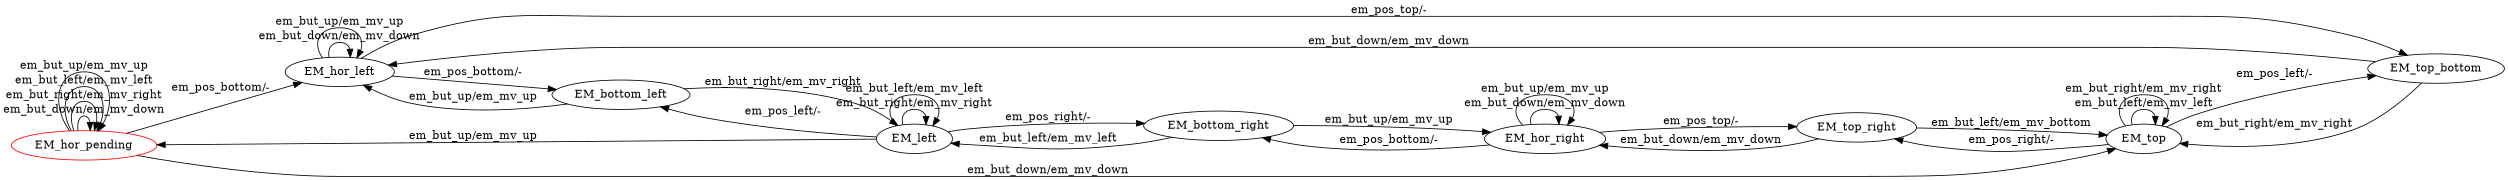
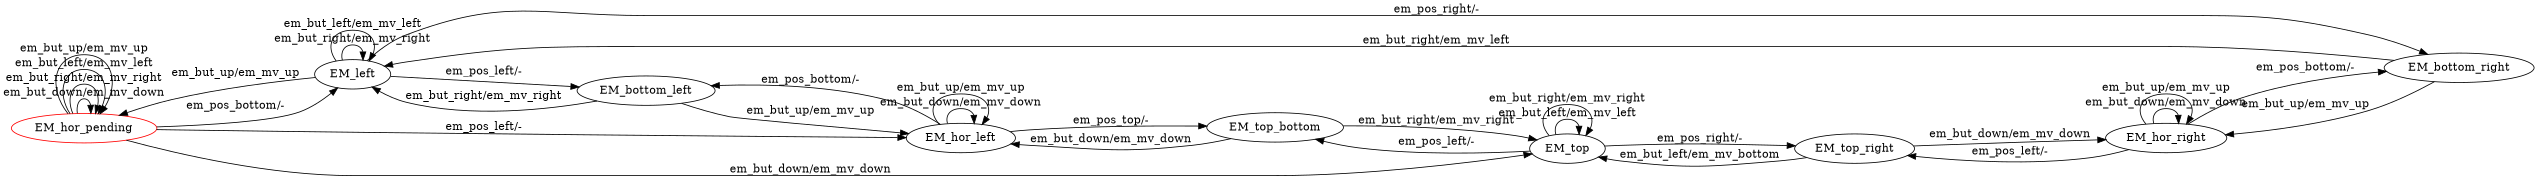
edge "EM_hor_pending" -> "EM_hor_left": label "em_pos_bottom/-" -> "em_pos_left/-"
edge "EM_hor_pending" -> "EM_left": added, label "em_pos_bottom/-"
edge "EM_hor_right" -> "EM_top_right": label "em_pos_top/-" -> "em_pos_left/-"
edge "EM_bottom_right" -> "EM_left": label "em_but_left/em_mv_left" -> "em_but_right/em_mv_left"
